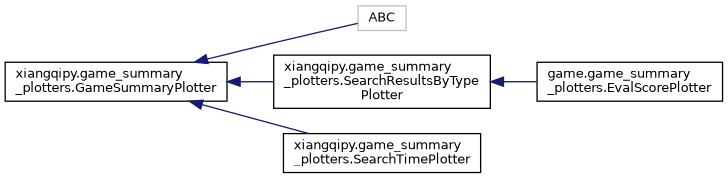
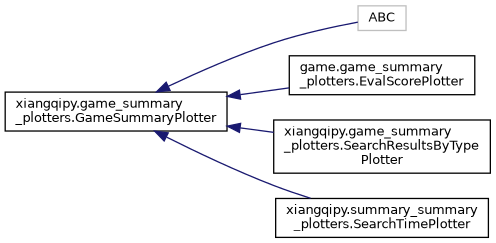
edge "game.game_summary _plotters.EvalScorePlotter" -> "xiangqipy.game_summary _plotters.SearchResultsByType Plotter": now "game.game_summary _plotters.EvalScorePlotter" -> "xiangqipy.game_summary _plotters.GameSummaryPlotter"
node "xiangqipy.game_summary _plotters.SearchTimePlotter": label "xiangqipy.game_summary _plotters.SearchTimePlotter" -> "xiangqipy.summary_summary _plotters.SearchTimePlotter"
